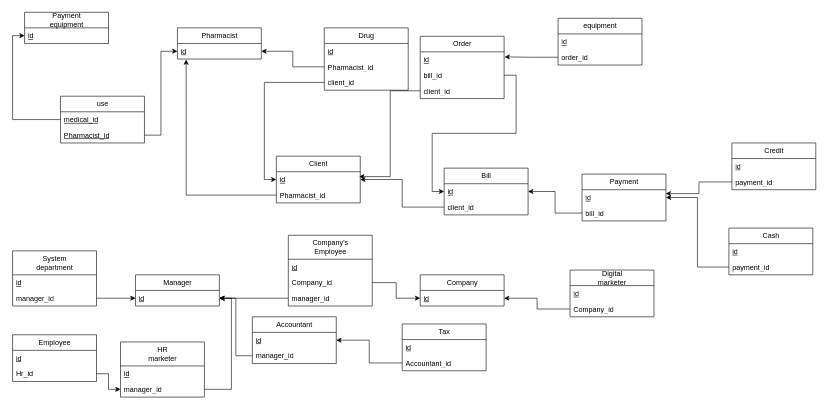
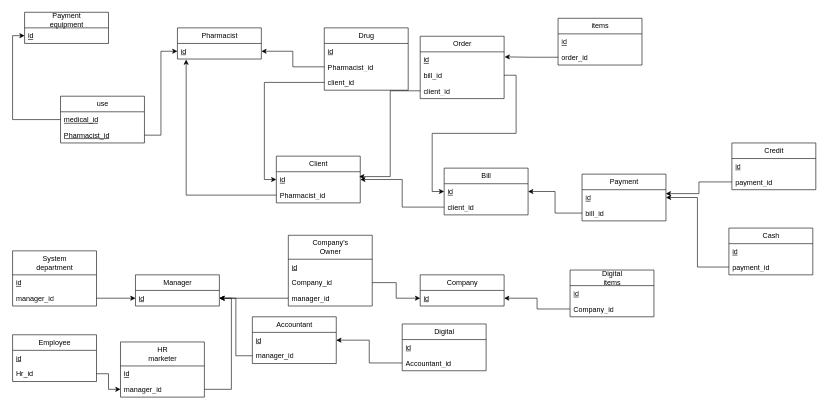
node "equipment": label "equipment" -> "items"
node "Company's Employee": label "Company's Employee" -> "Company's Owner"
node "Digital marketer": label "Digital marketer" -> "Digital items"
node "Tax": label "Tax" -> "Digital"
